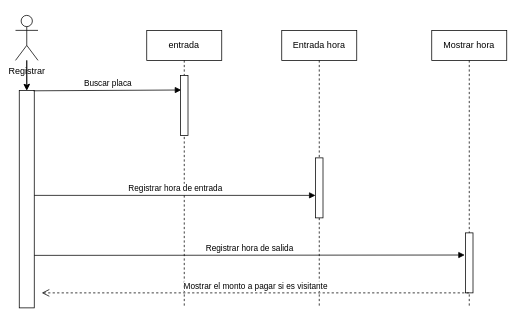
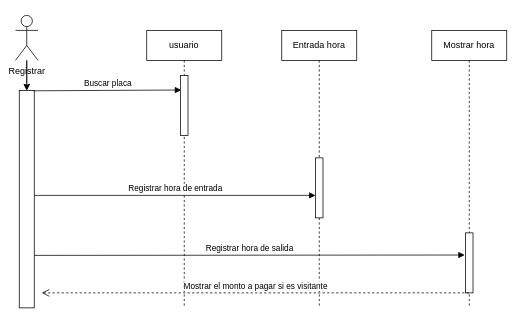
node "entrada": label "entrada" -> "usuario"
